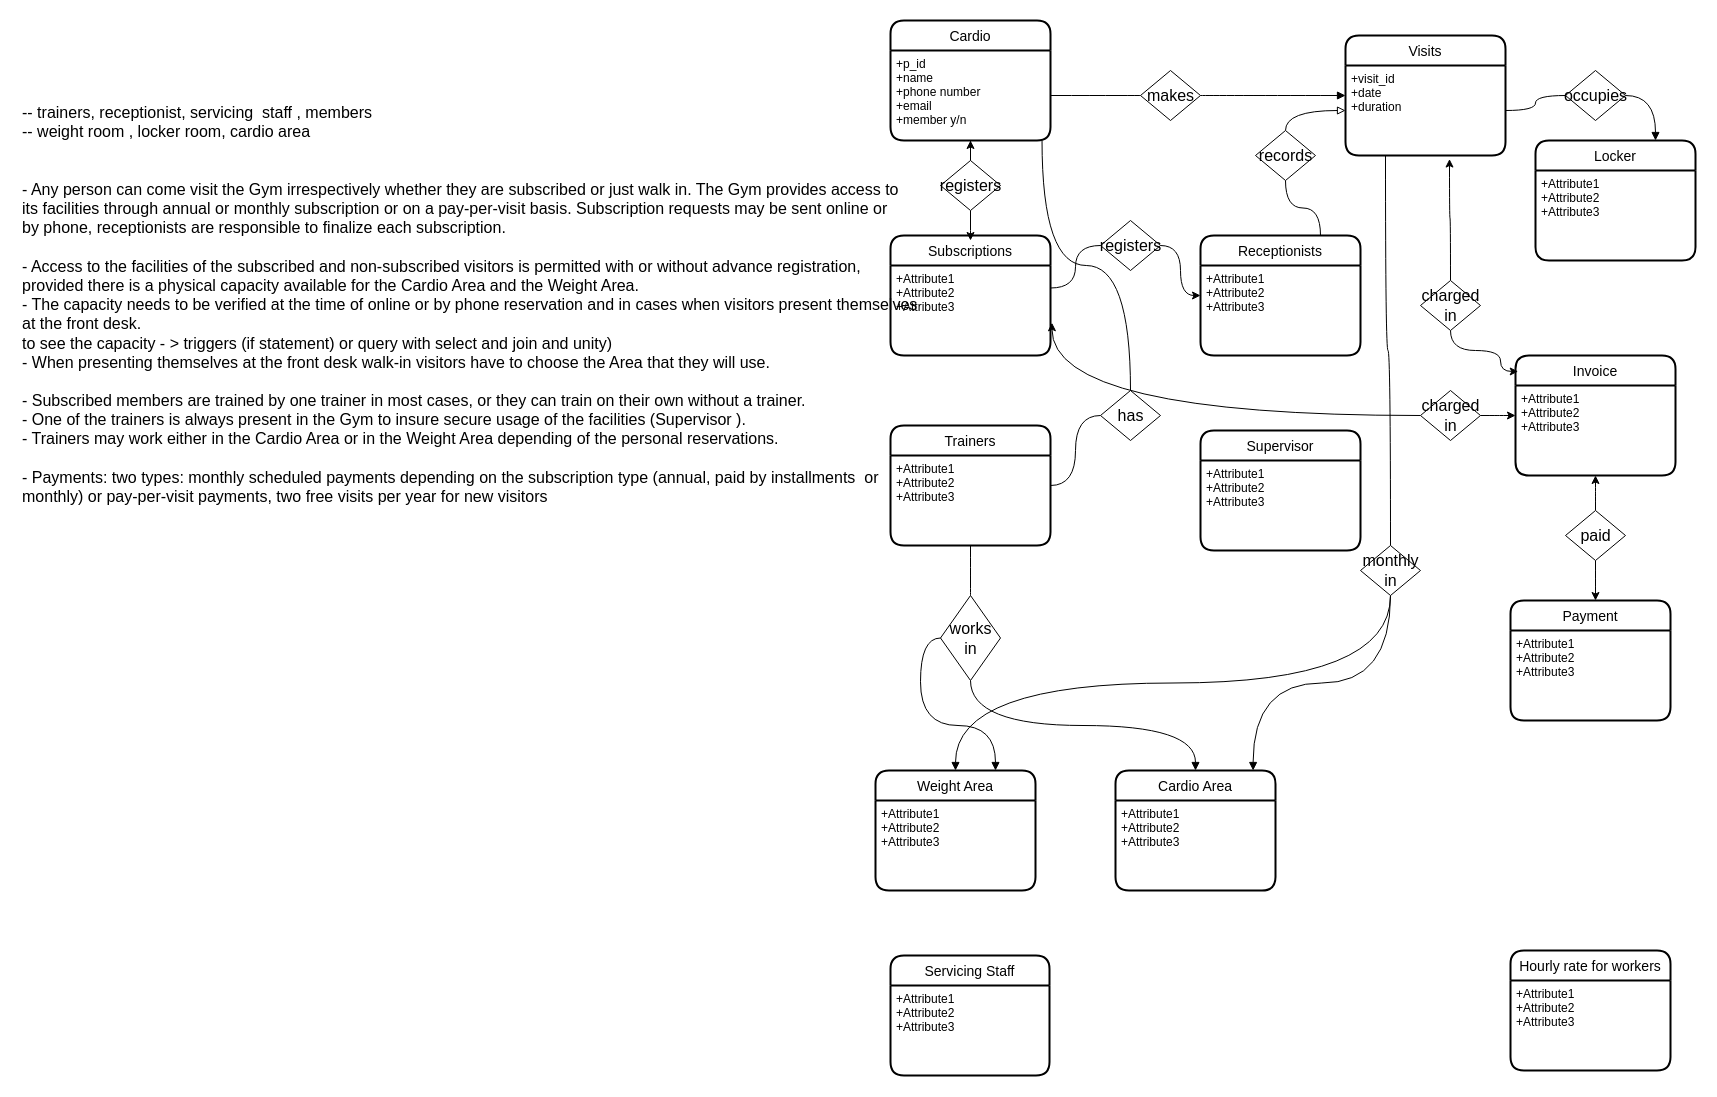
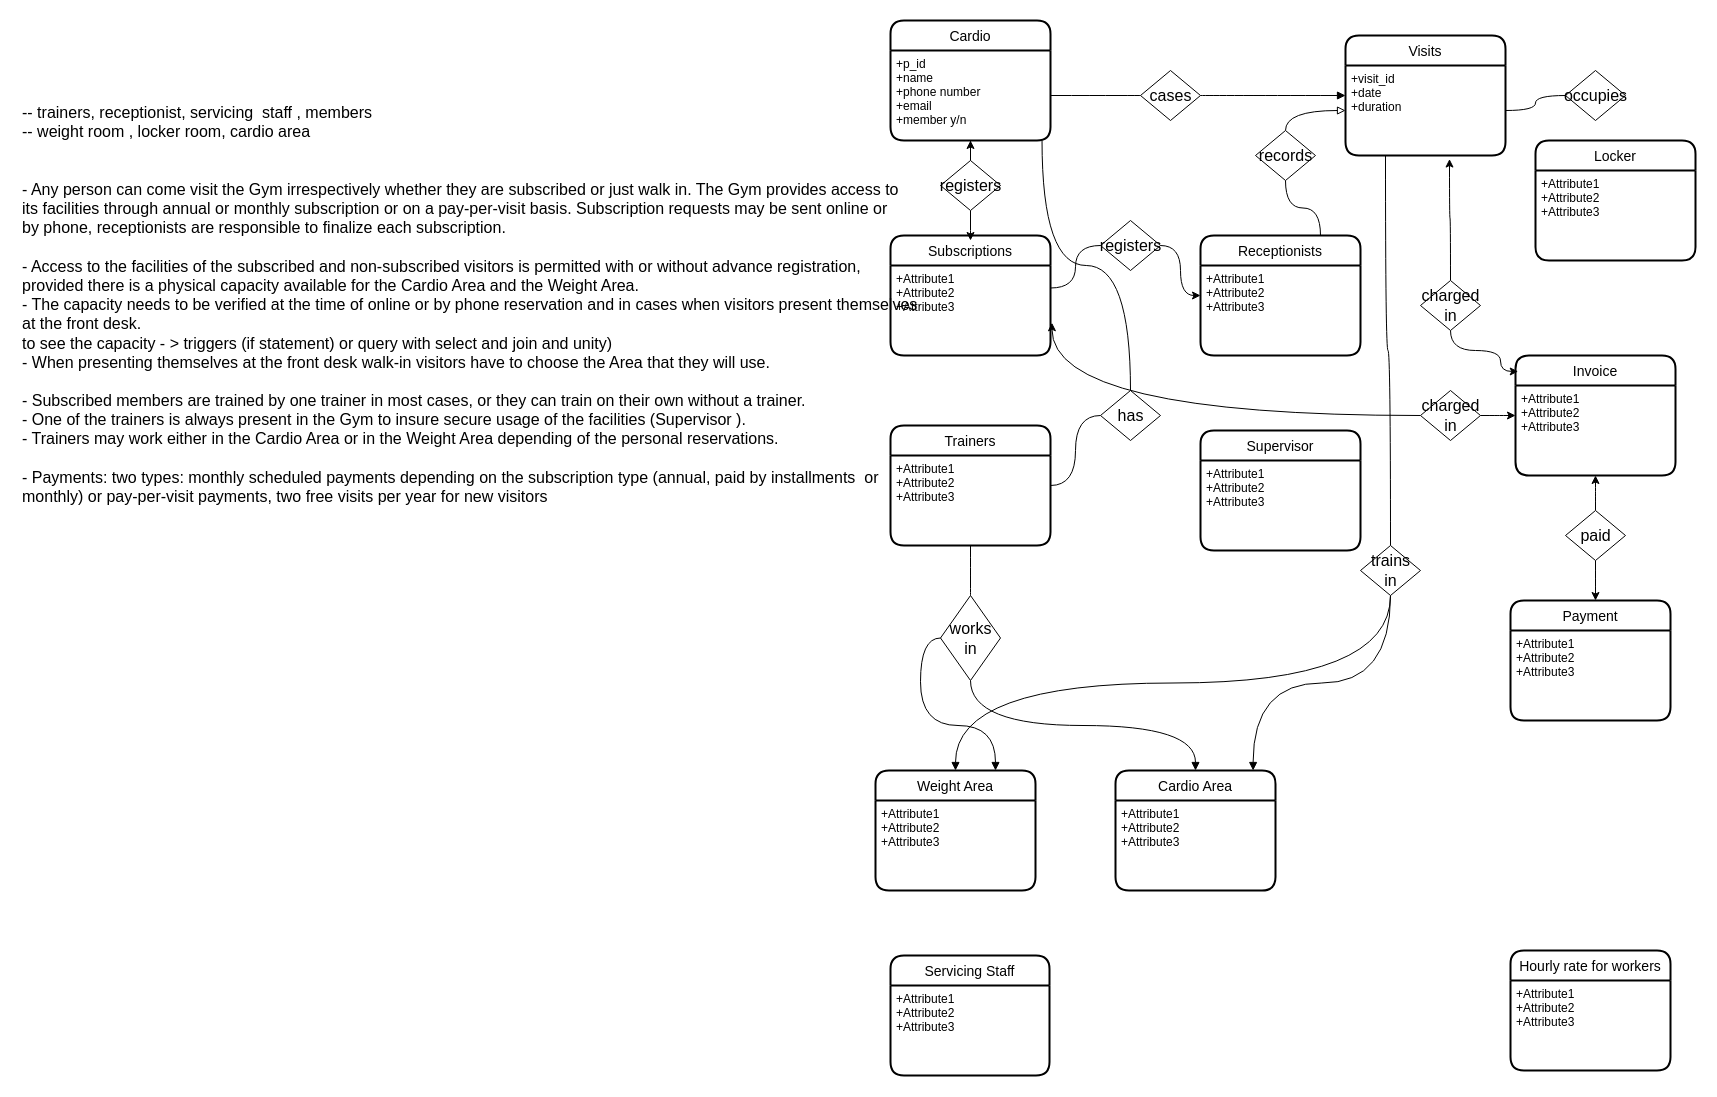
node "makes": label "makes" -> "cases"
edge "occupies" -> "Locker": removed
node "monthly in": label "monthly in" -> "trains in"
